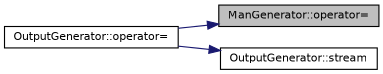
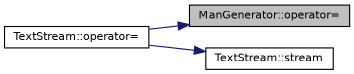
node "OutputGenerator::operator=": label "OutputGenerator::operator=" -> "TextStream::operator="
node "OutputGenerator::stream": label "OutputGenerator::stream" -> "TextStream::stream"
